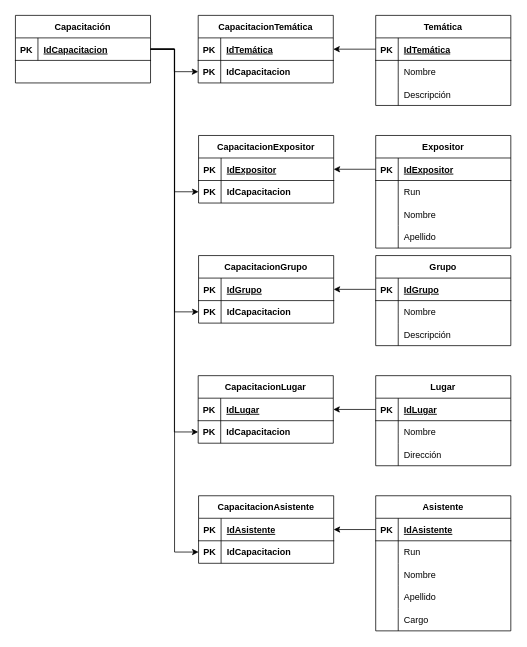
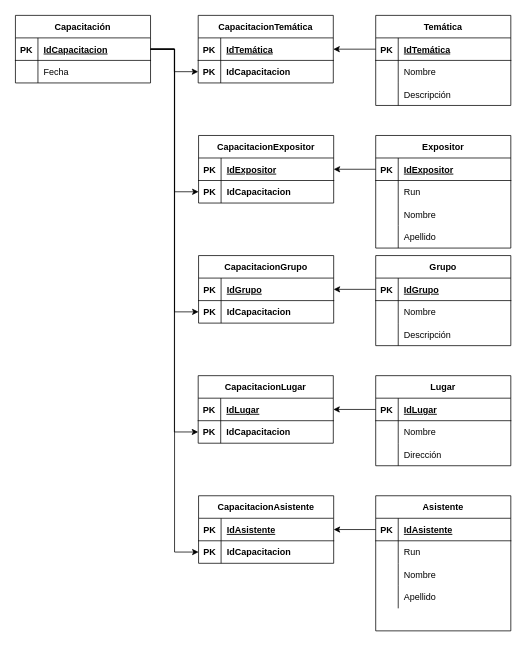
node "Fecha": added
node "Cargo": removed
